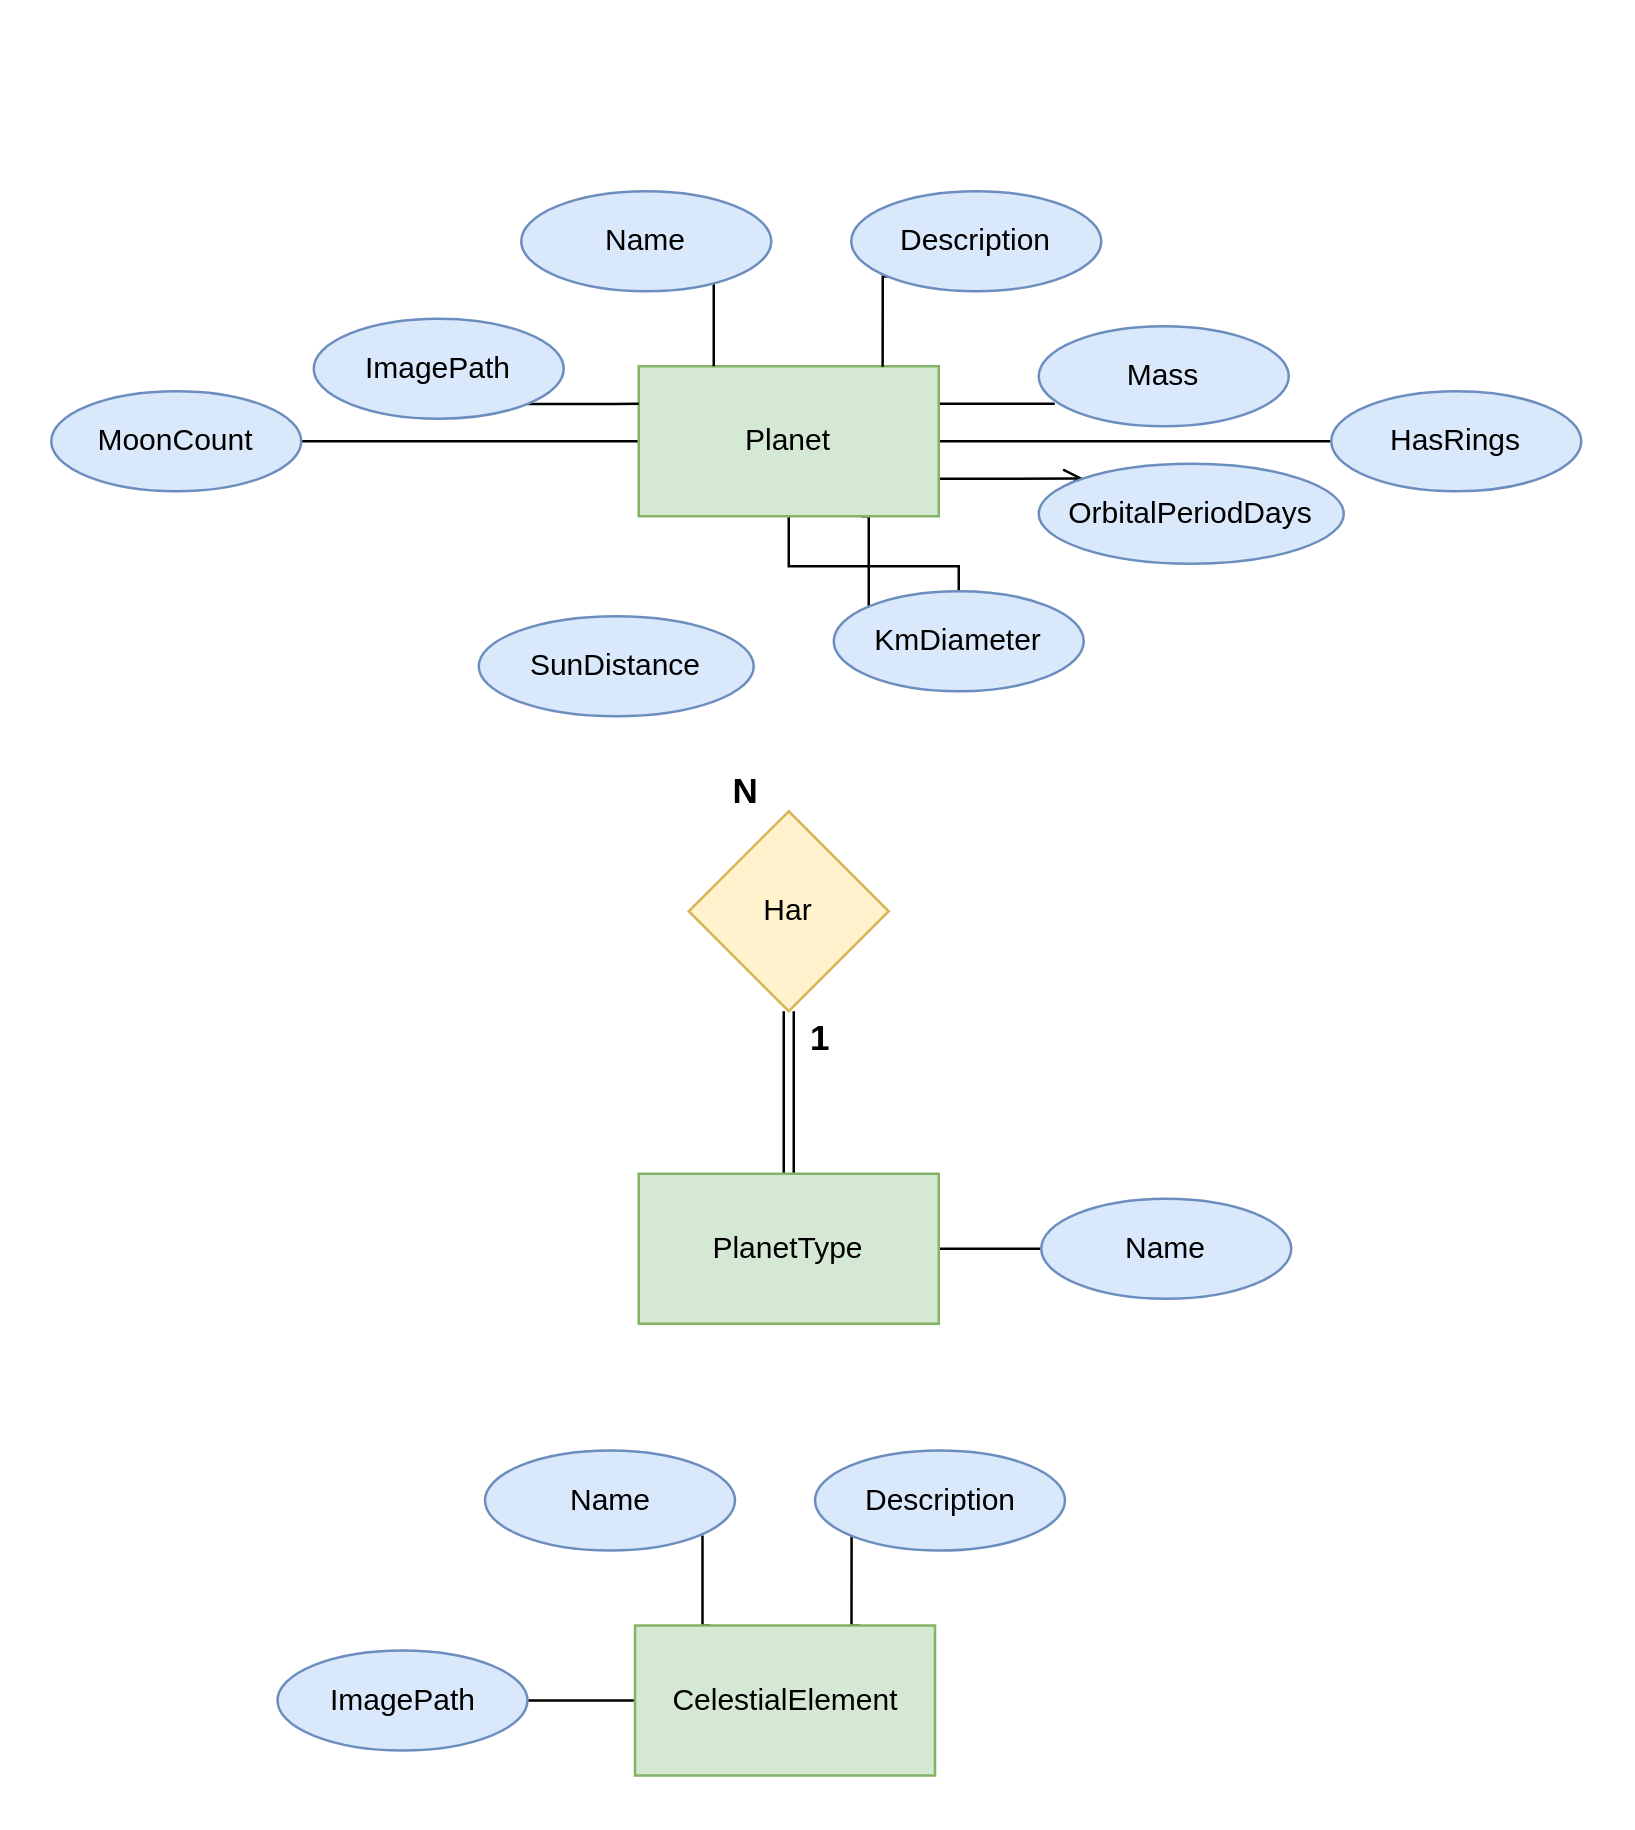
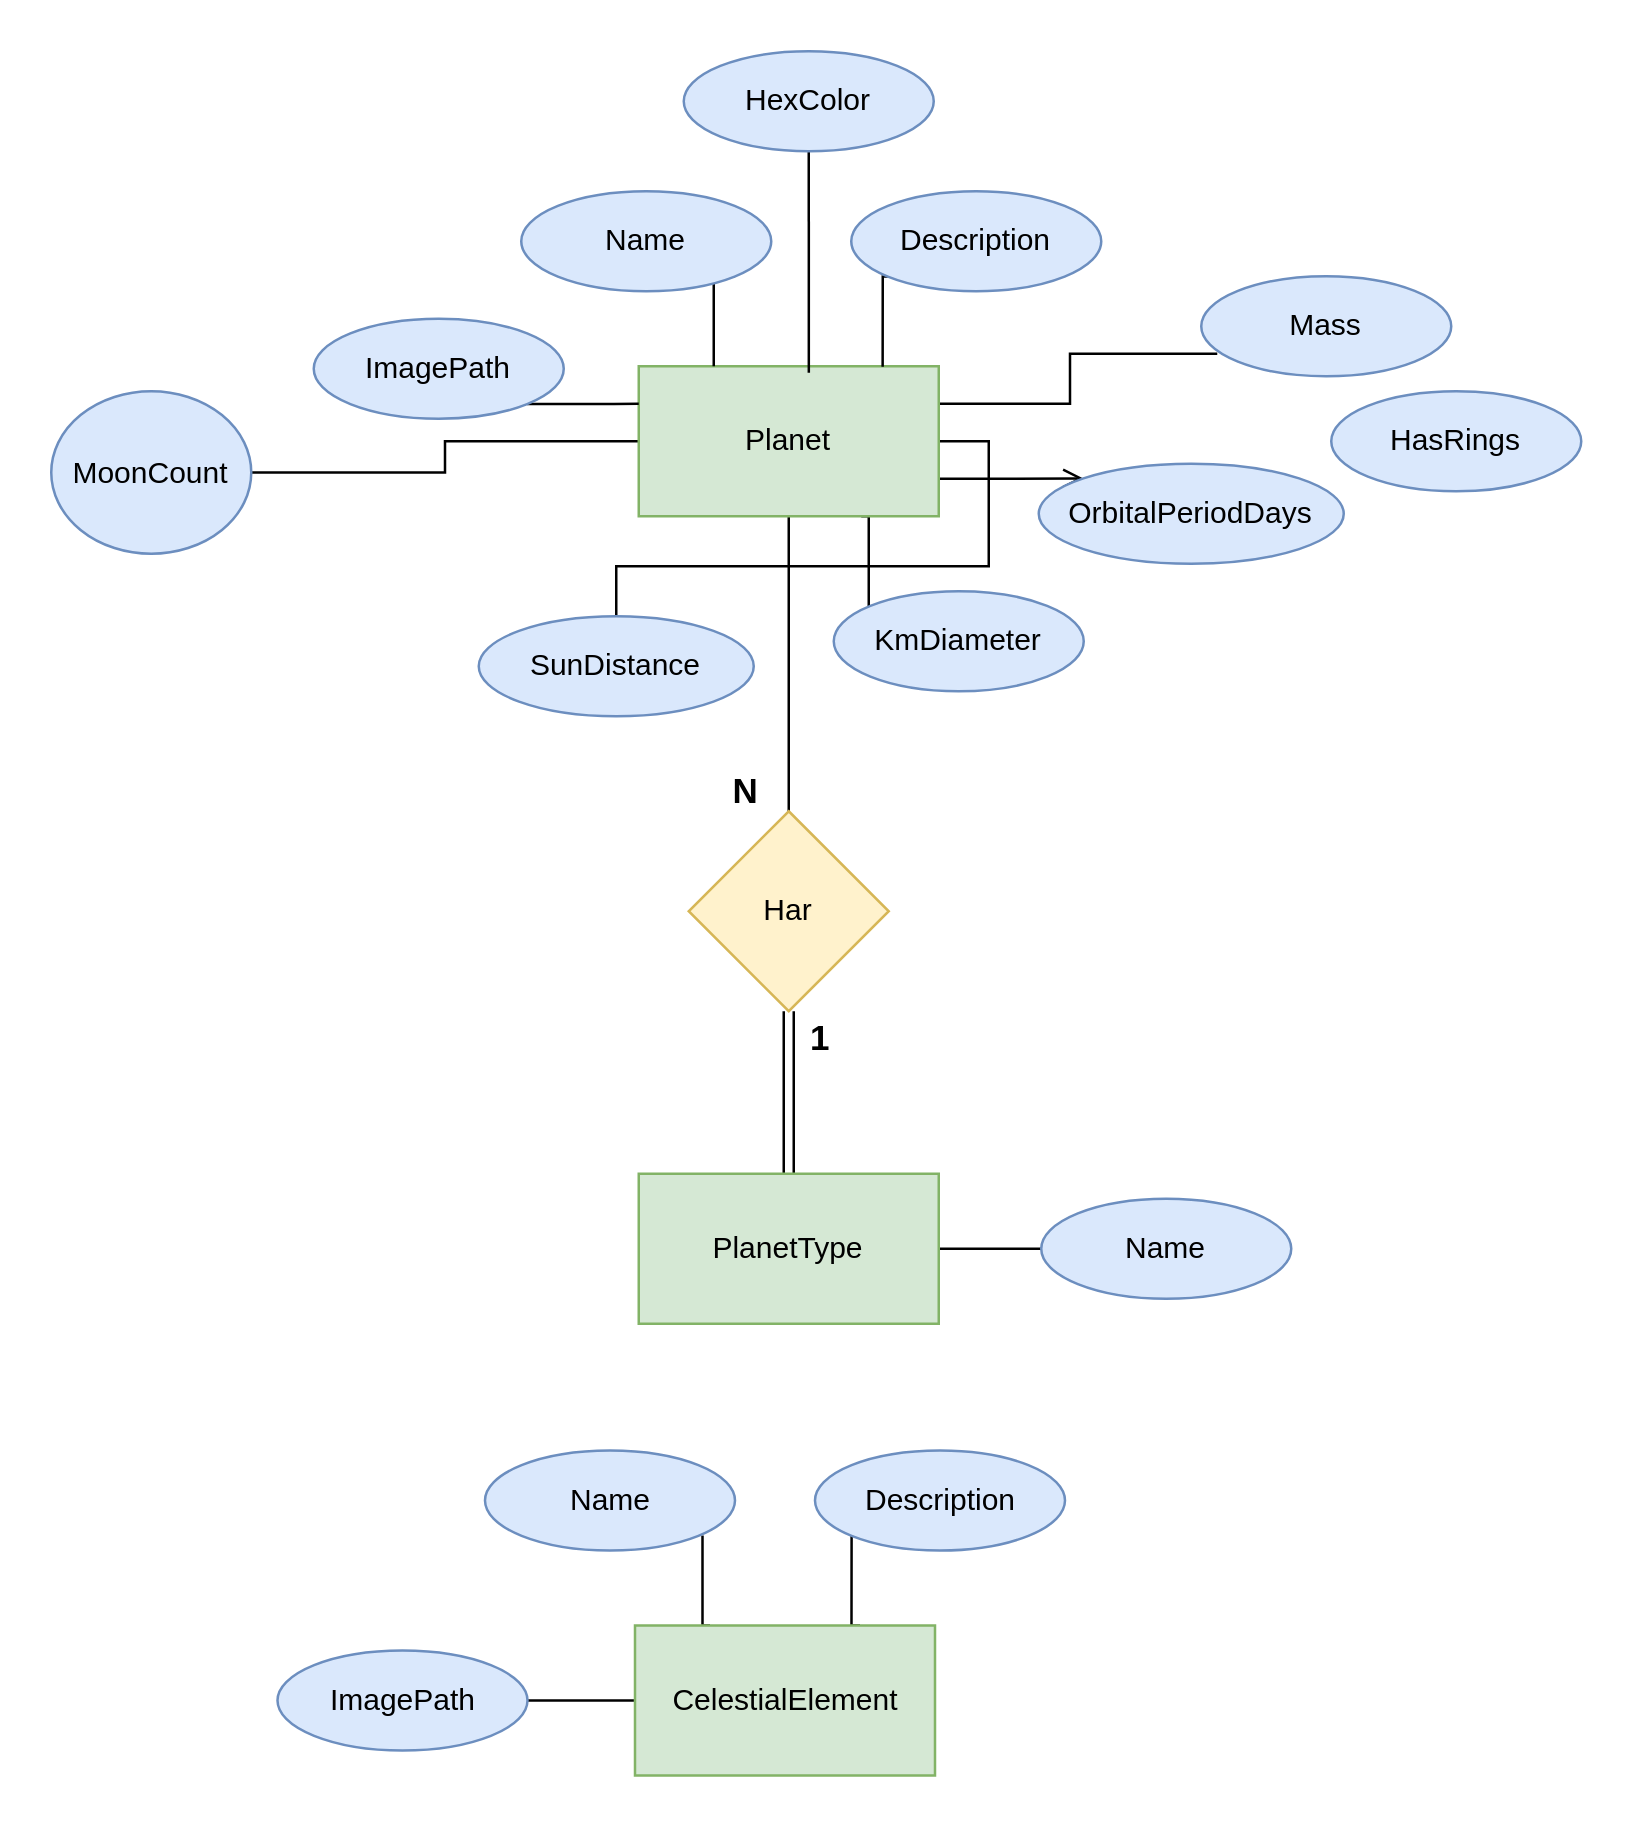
node "HexColor": added
edge "HexColor" -- "Planet": added
node "Mass": moved (1164, 376) -> (1326, 326)
node "MoonCount": size 250x100 -> 200x163
edge "Planet" -- "HasRings": now "Planet" -- "SunDistance"
edge "Planet" -- "KmDiameter": now "Planet" -- "Har"
